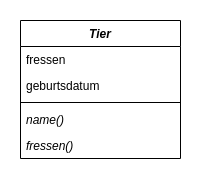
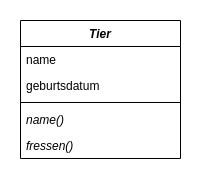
node "fressen": label "fressen" -> "name"
